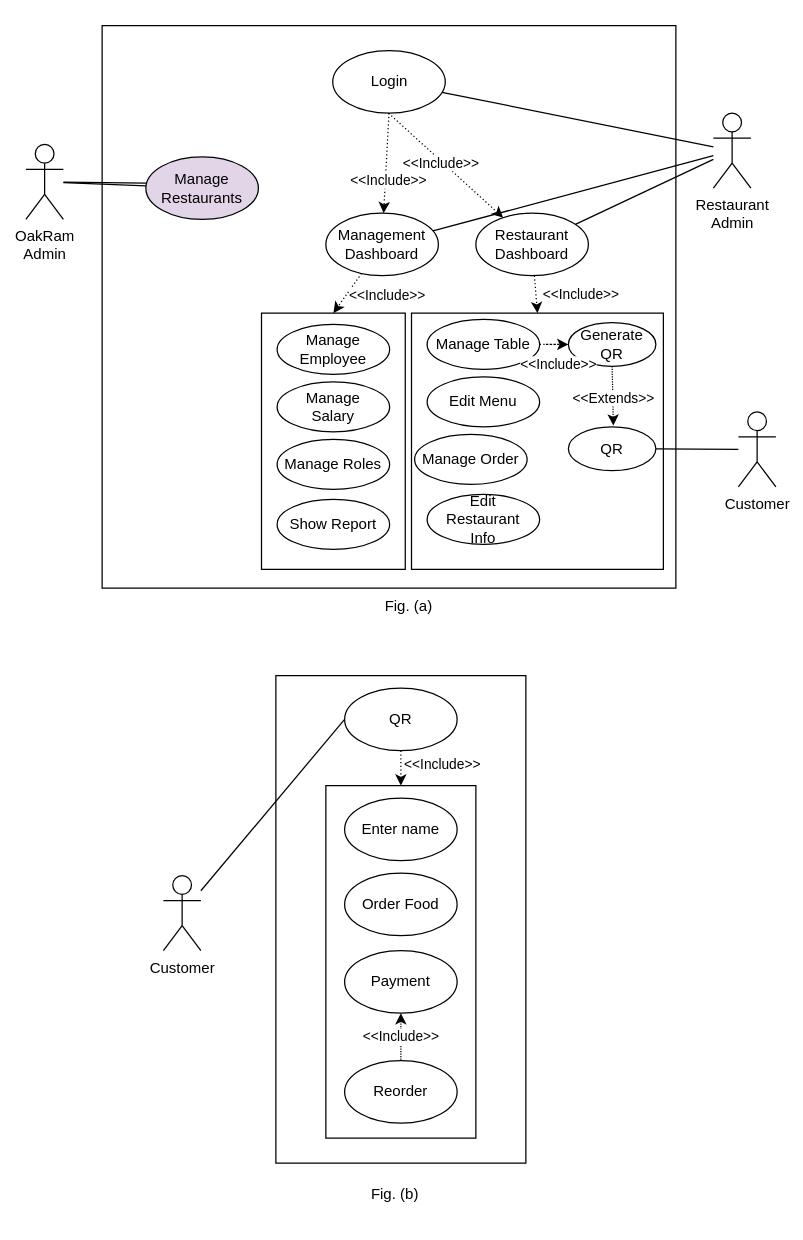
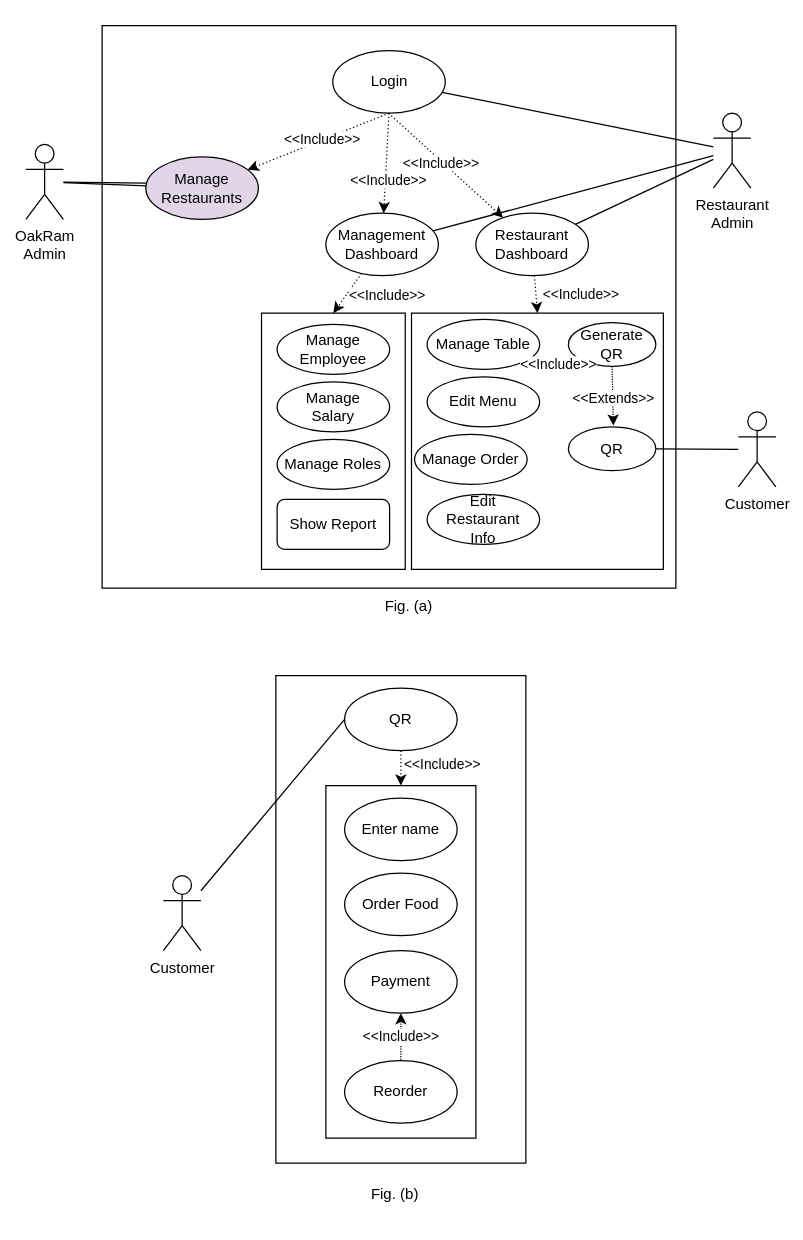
edge "Login" -> "Manage Restaurants": added, label "<<Include>>"
edge "Manage Table" -> "Generate QR": removed
node "Show Report": shape ellipse -> rounded rectangle
